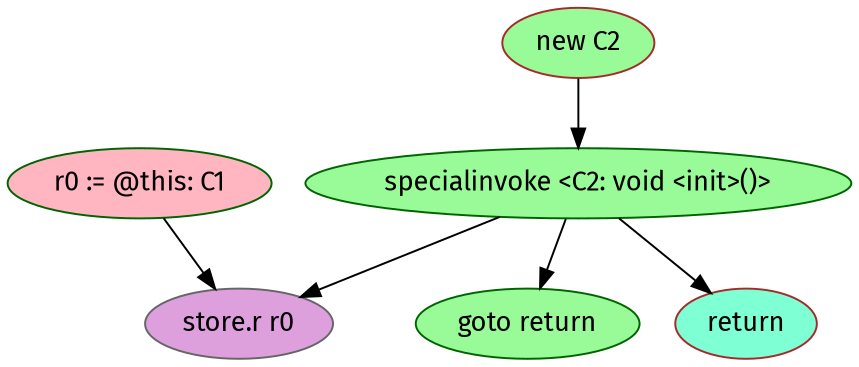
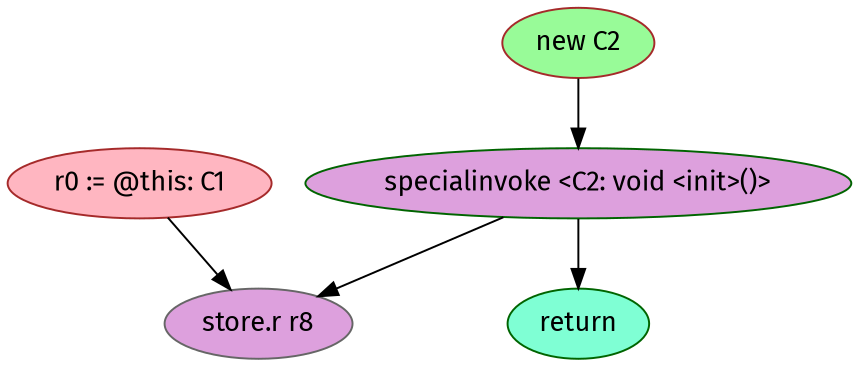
node "r0 := @this: C1": color darkgreen -> brown
node "specialinvoke <C2: void <init>()>": fillcolor palegreen -> plum
node "store.r r0": label "store.r r0" -> "store.r r8"
node "goto return": removed
node "return": color brown -> darkgreen
